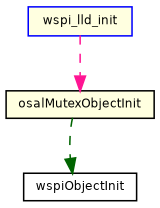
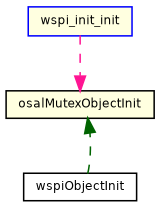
node "wspi_lld_init": label "wspi_lld_init" -> "wspi_init_init"
edge "osalMutexObjectInit" -> "wspiObjectInit": reversed
